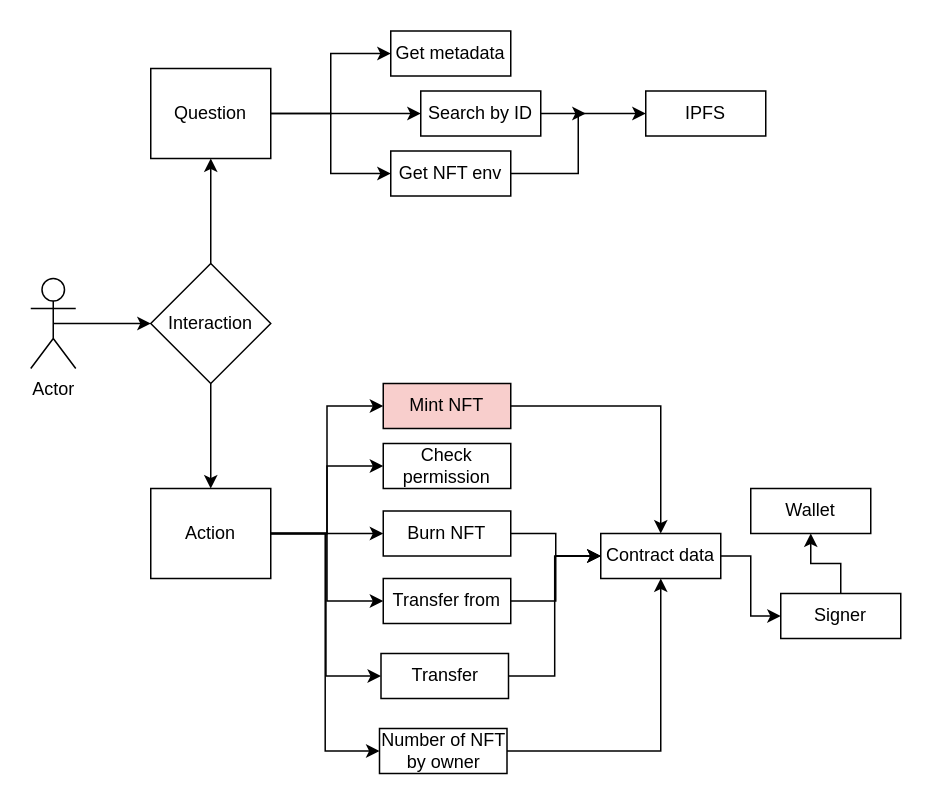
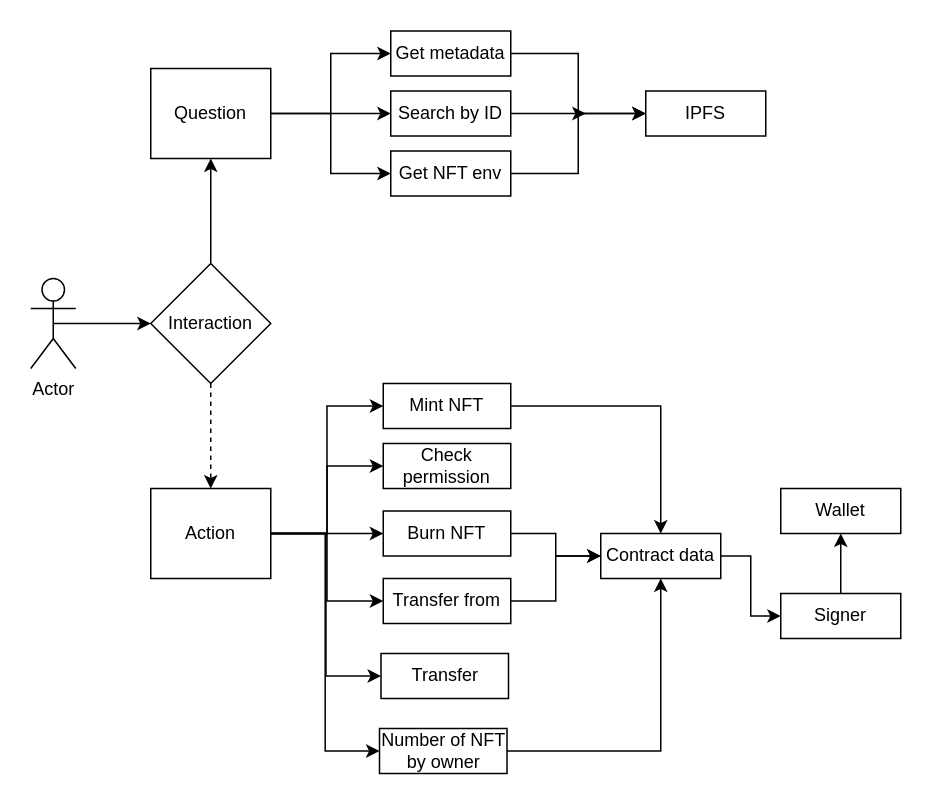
edge "Get metadata" -> "IPFS": added
node "Search by ID": moved (481, 113) -> (451, 113)
node "Mint NFT": fillcolor #f8cecc -> #ffffff
edge "Interaction" -> "Action": style solid -> dashed
node "Wallet": moved (811, 511) -> (841, 511)
edge "Transfer" -> "Contract data": removed
